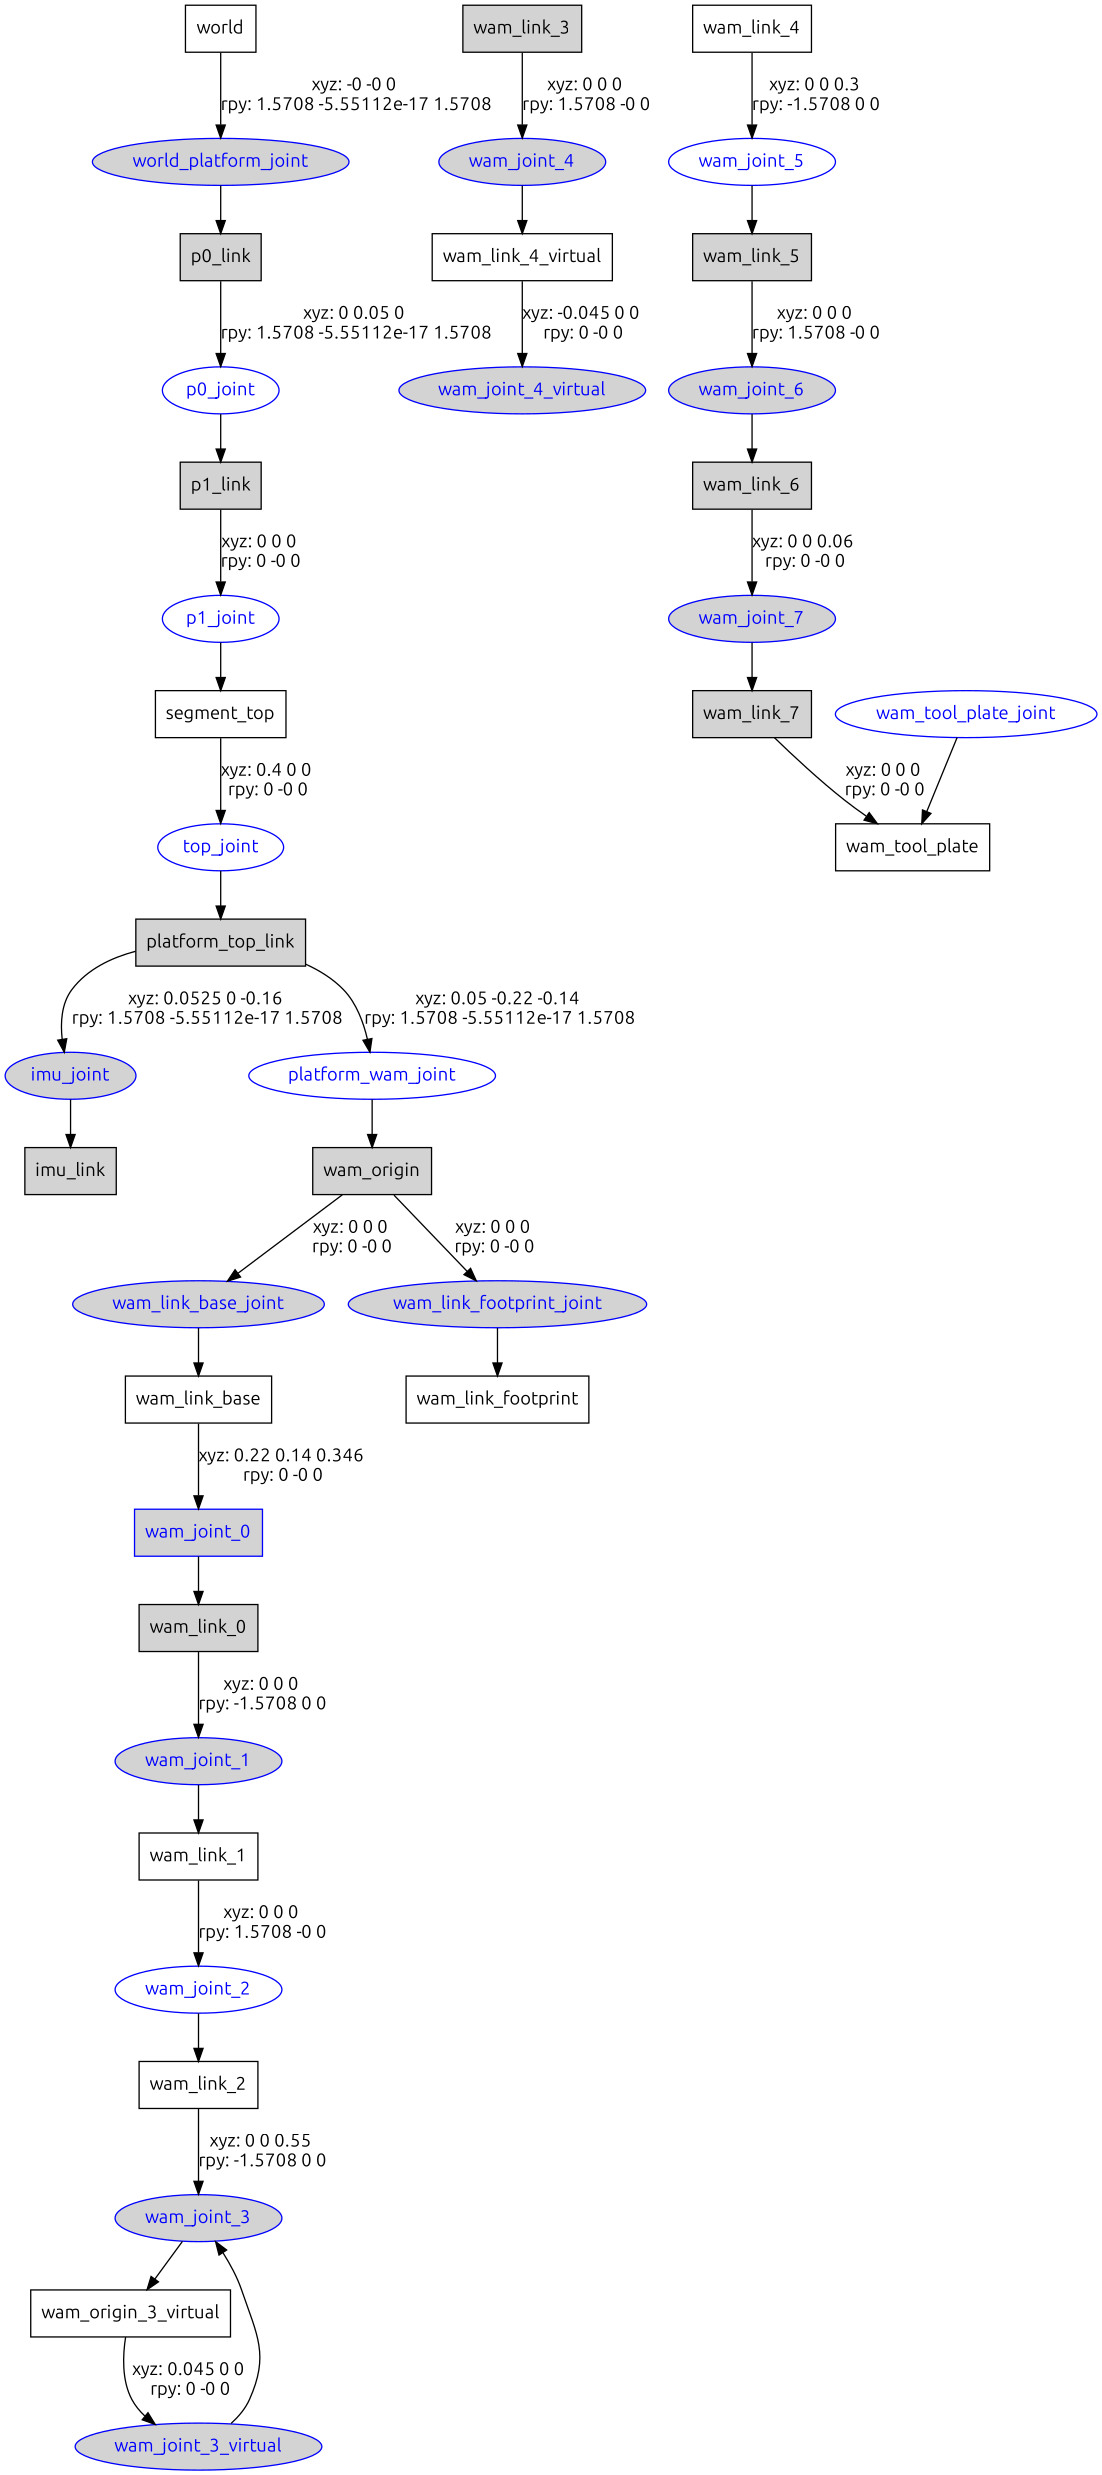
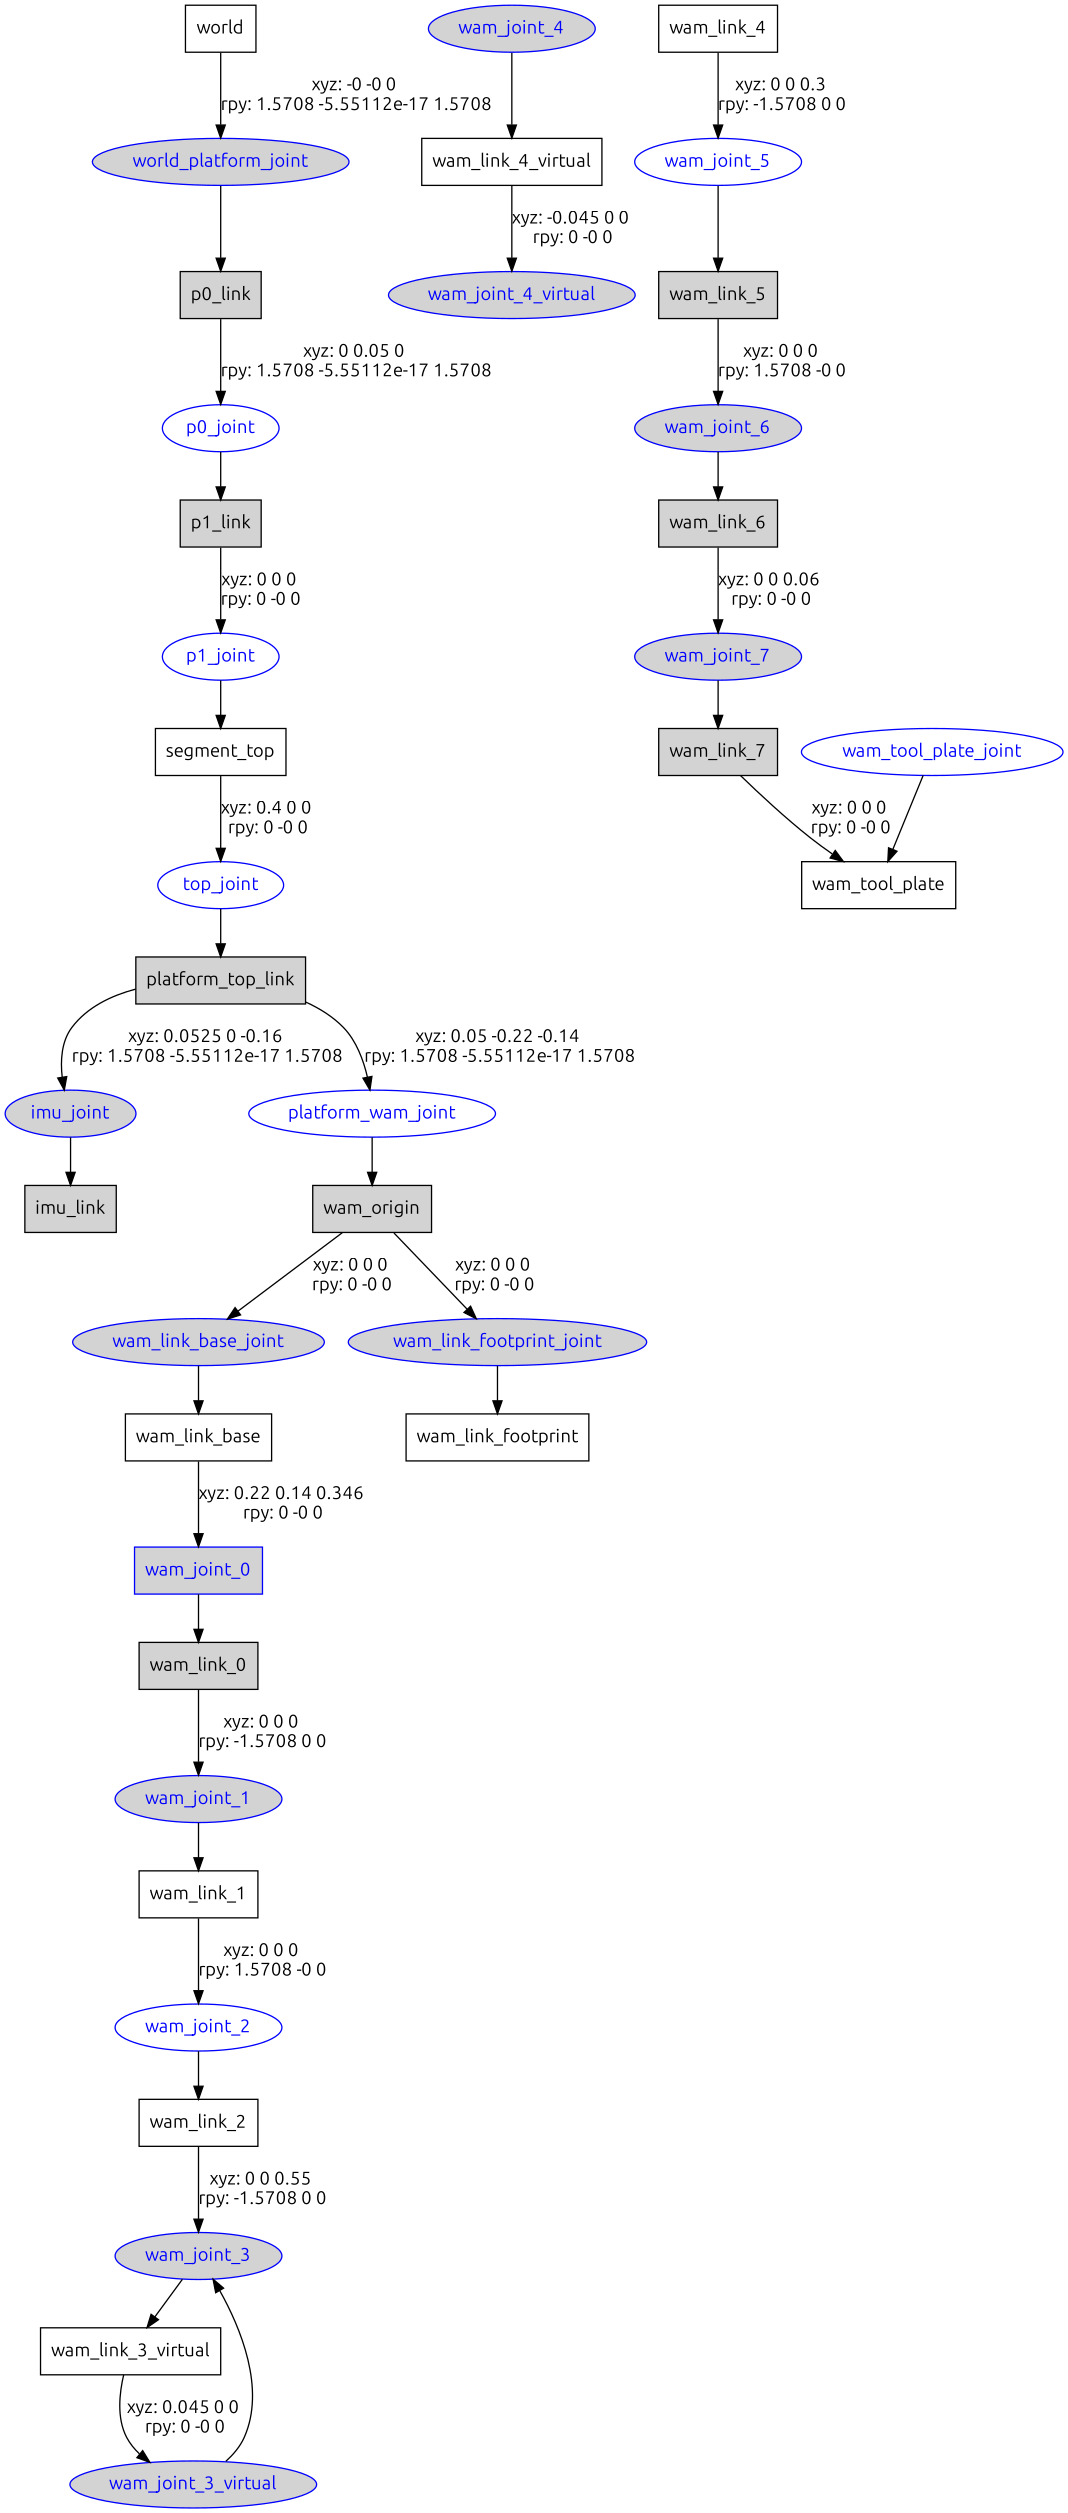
node "wam_link_3": removed
node "wam_origin_3_virtual": label "wam_origin_3_virtual" -> "wam_link_3_virtual"
